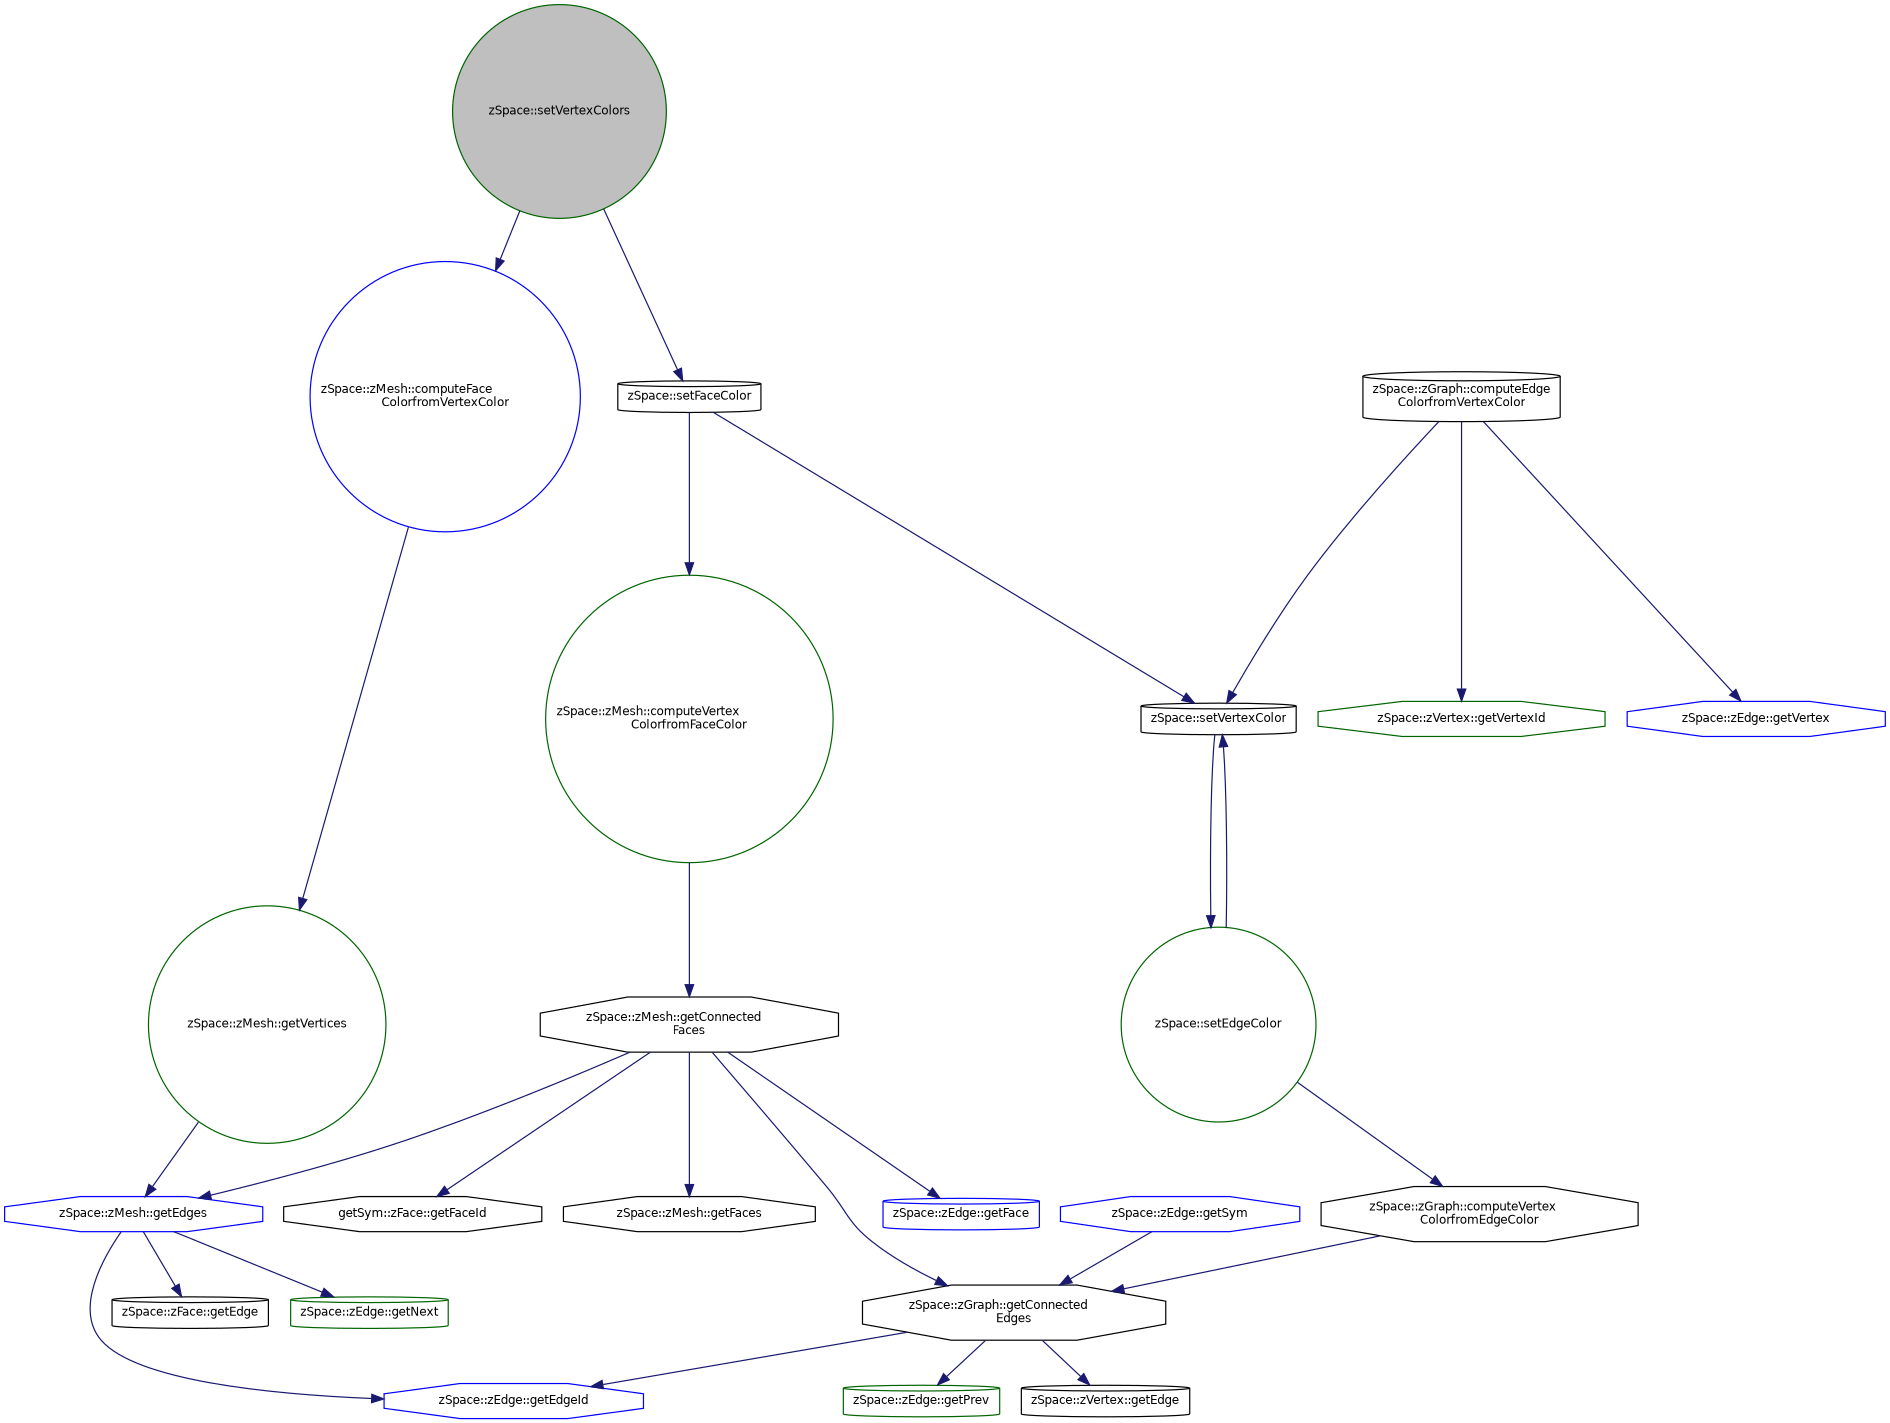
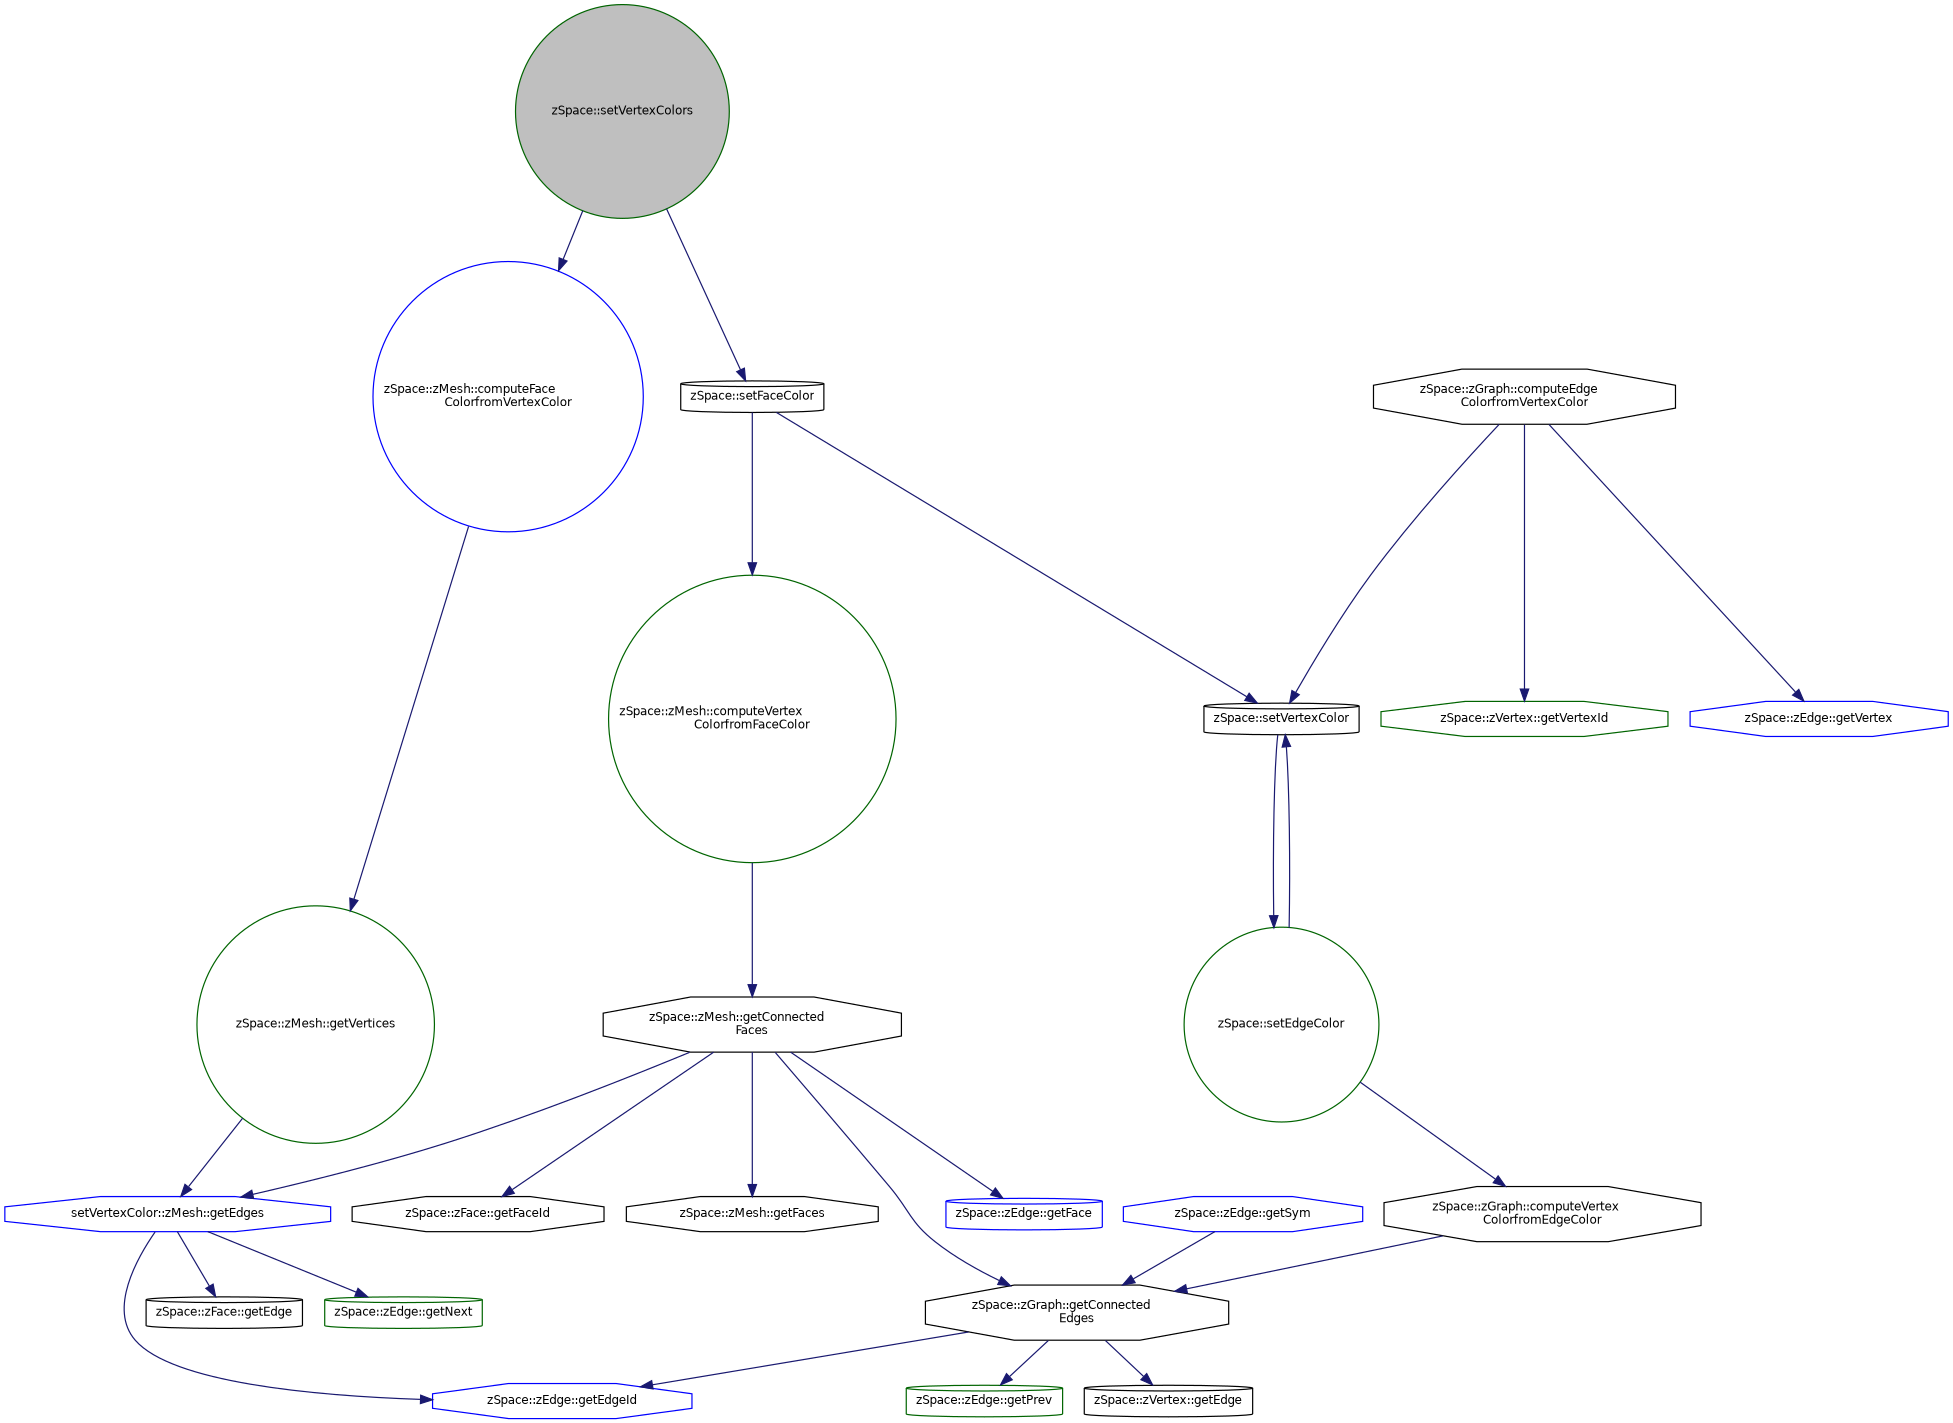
node "zSpace::zGraph::computeEdge ColorfromVertexColor": shape cylinder -> octagon
node "zSpace::zMesh::getEdges": label "zSpace::zMesh::getEdges" -> "setVertexColor::zMesh::getEdges"
node "getSym::zFace::getFaceId": label "getSym::zFace::getFaceId" -> "zSpace::zFace::getFaceId"
